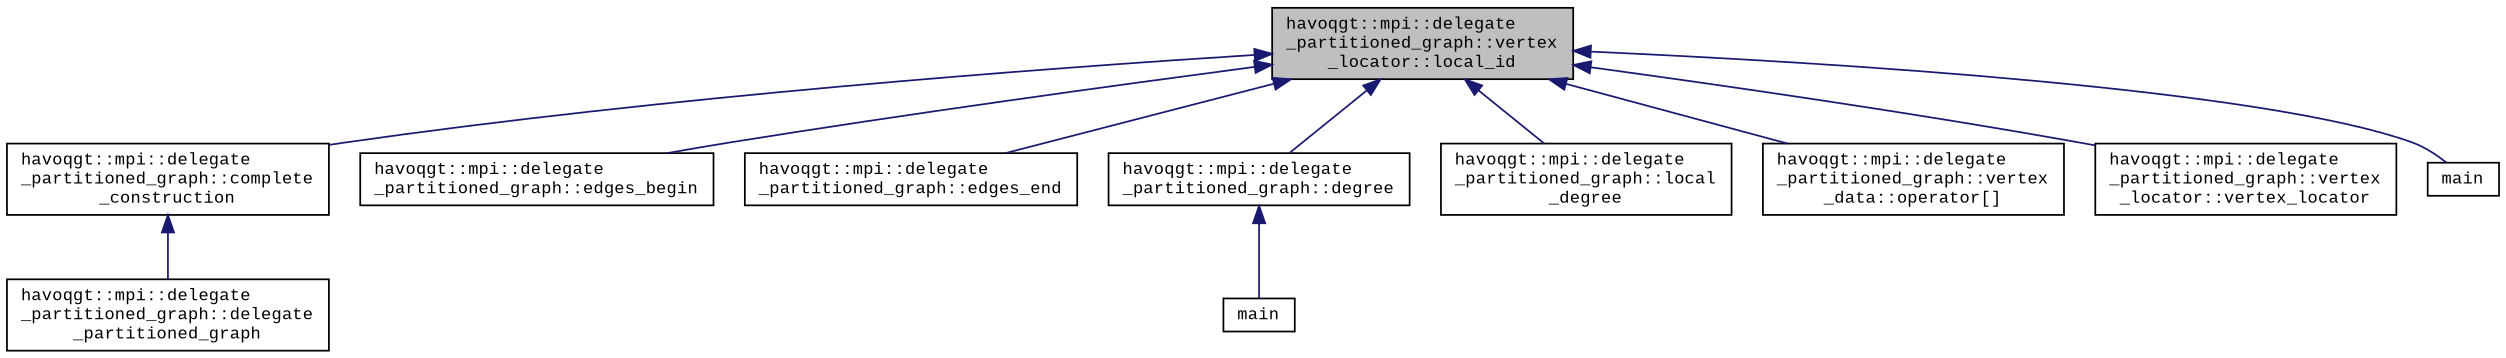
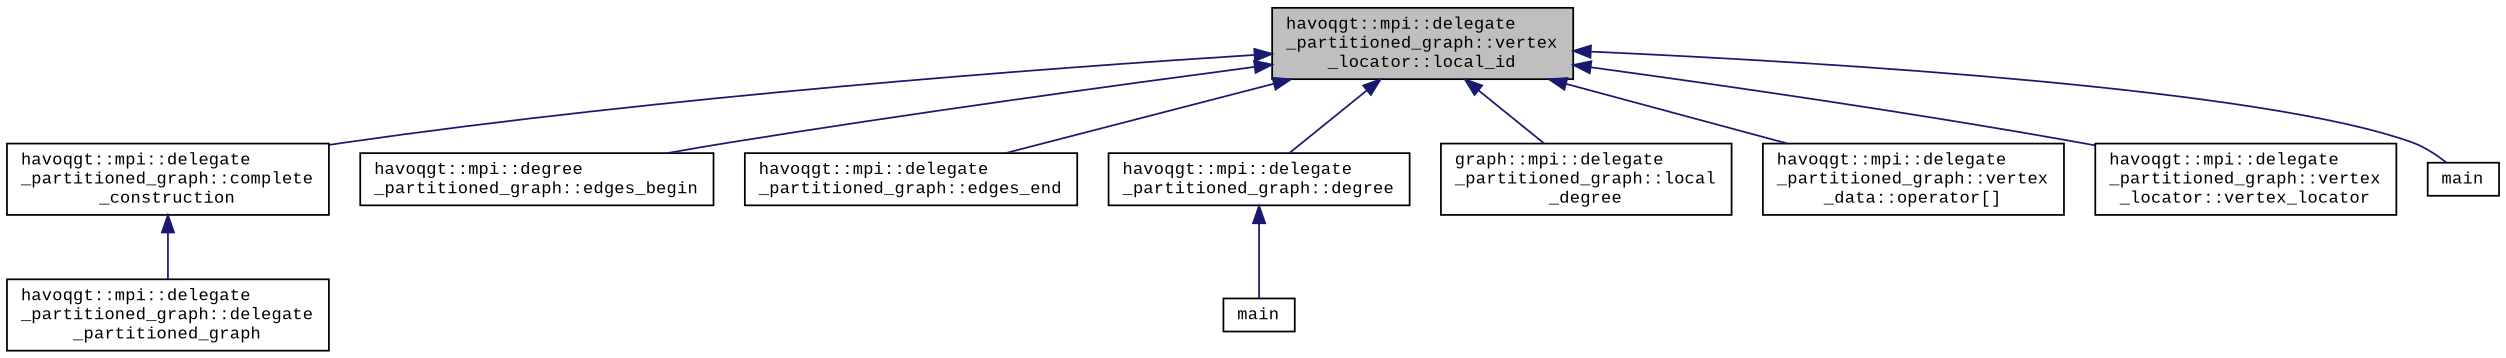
node "havoqgt::mpi::delegate _partitioned_graph::edges_begin": label "havoqgt::mpi::delegate _partitioned_graph::edges_begin" -> "havoqgt::mpi::degree _partitioned_graph::edges_begin"
node "havoqgt::mpi::delegate _partitioned_graph::local _degree": label "havoqgt::mpi::delegate _partitioned_graph::local _degree" -> "graph::mpi::delegate _partitioned_graph::local _degree"
